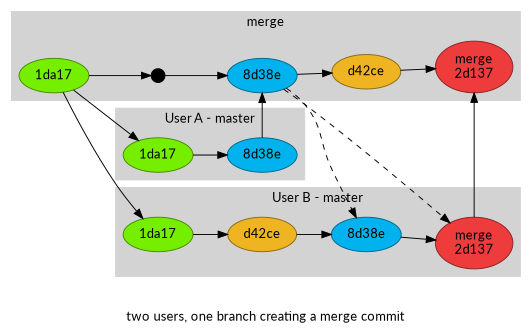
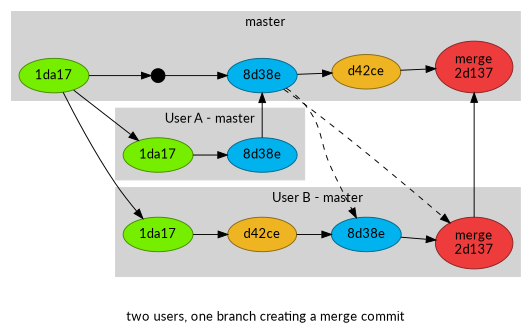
cluster "merge": label "merge" -> "master"
